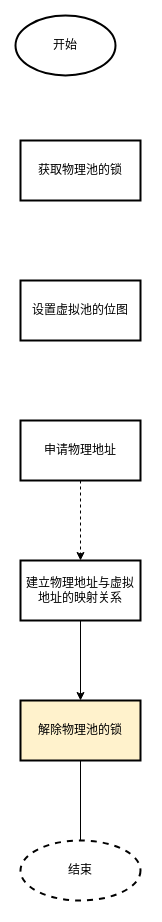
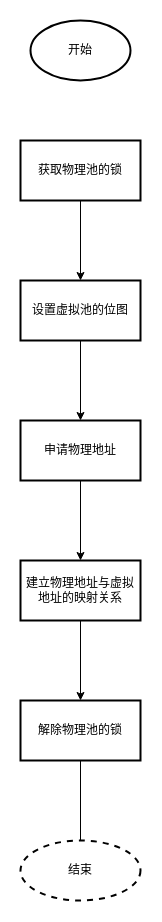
node "开始": moved (66, 46) -> (81, 51)
edge "获取物理池的锁" -> "设置虚拟池的位图": added
edge "设置虚拟池的位图" -> "申请物理地址": added
edge "申请物理地址" -> "建立物理地址与虚拟地址的映射关系": style dashed -> solid
node "解除物理池的锁": fillcolor #fff2cc -> #ffffff
